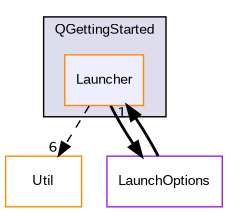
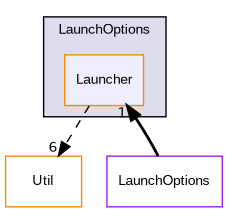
cluster "QGettingStarted": label "QGettingStarted" -> "LaunchOptions"
edge "Launcher" -> "LaunchOptions": removed
